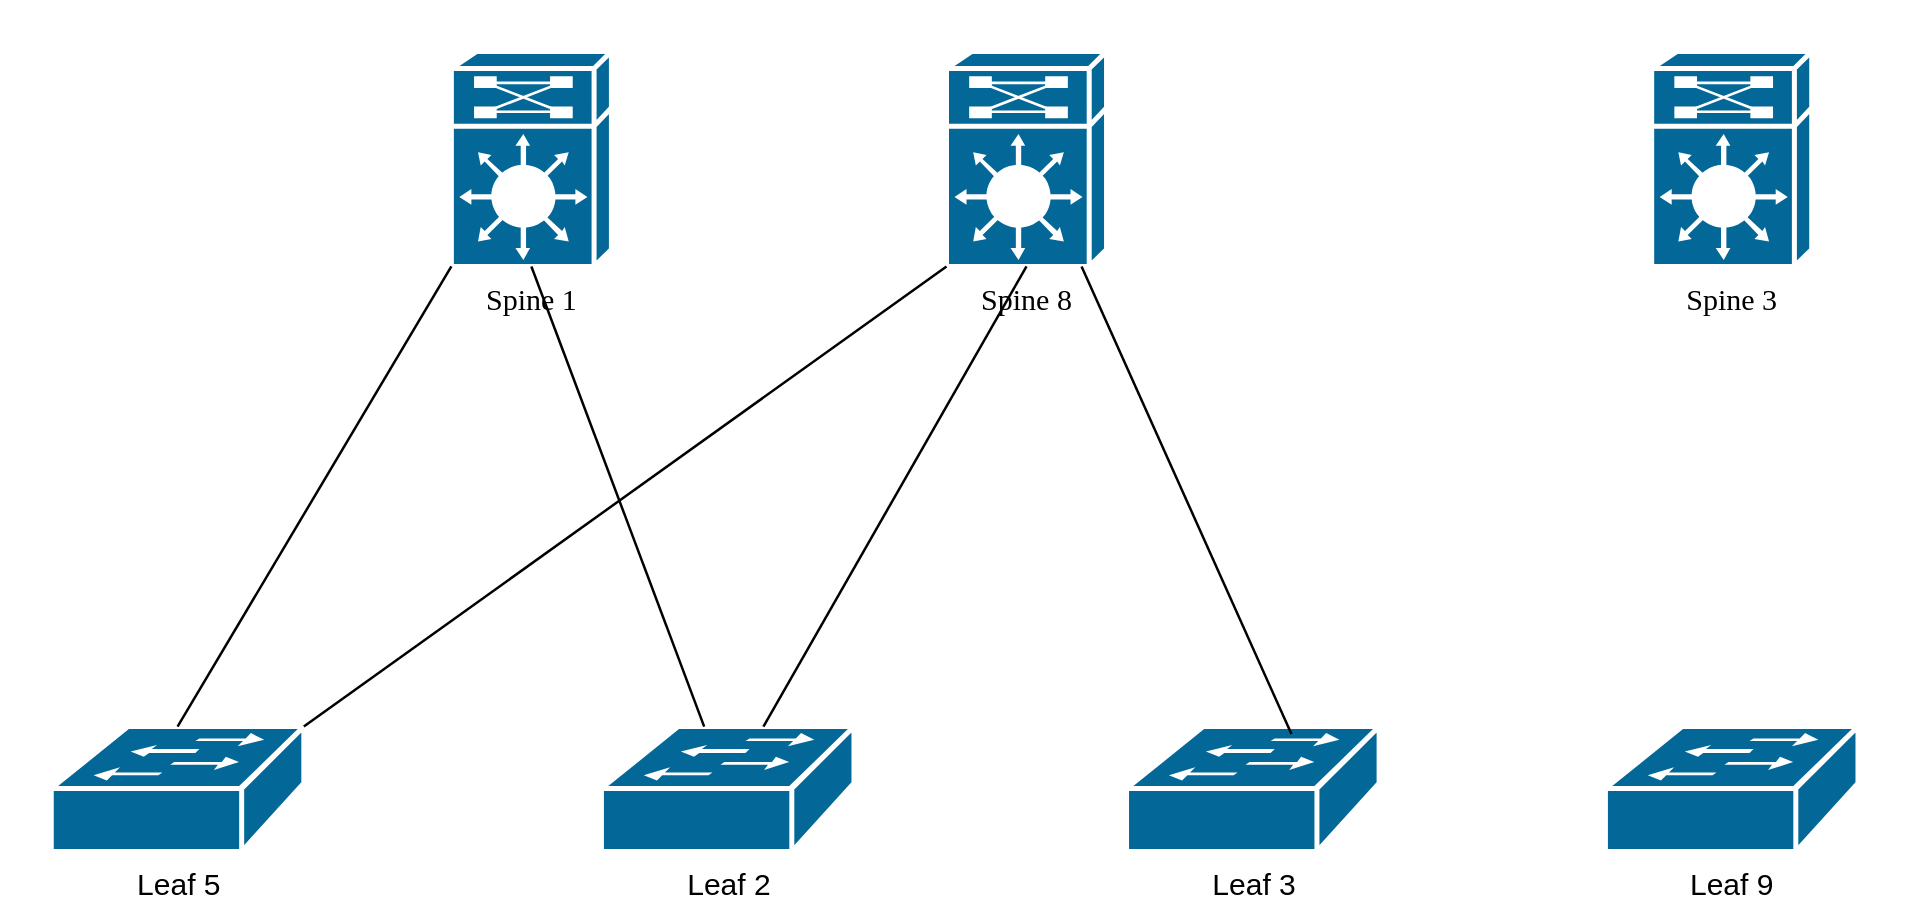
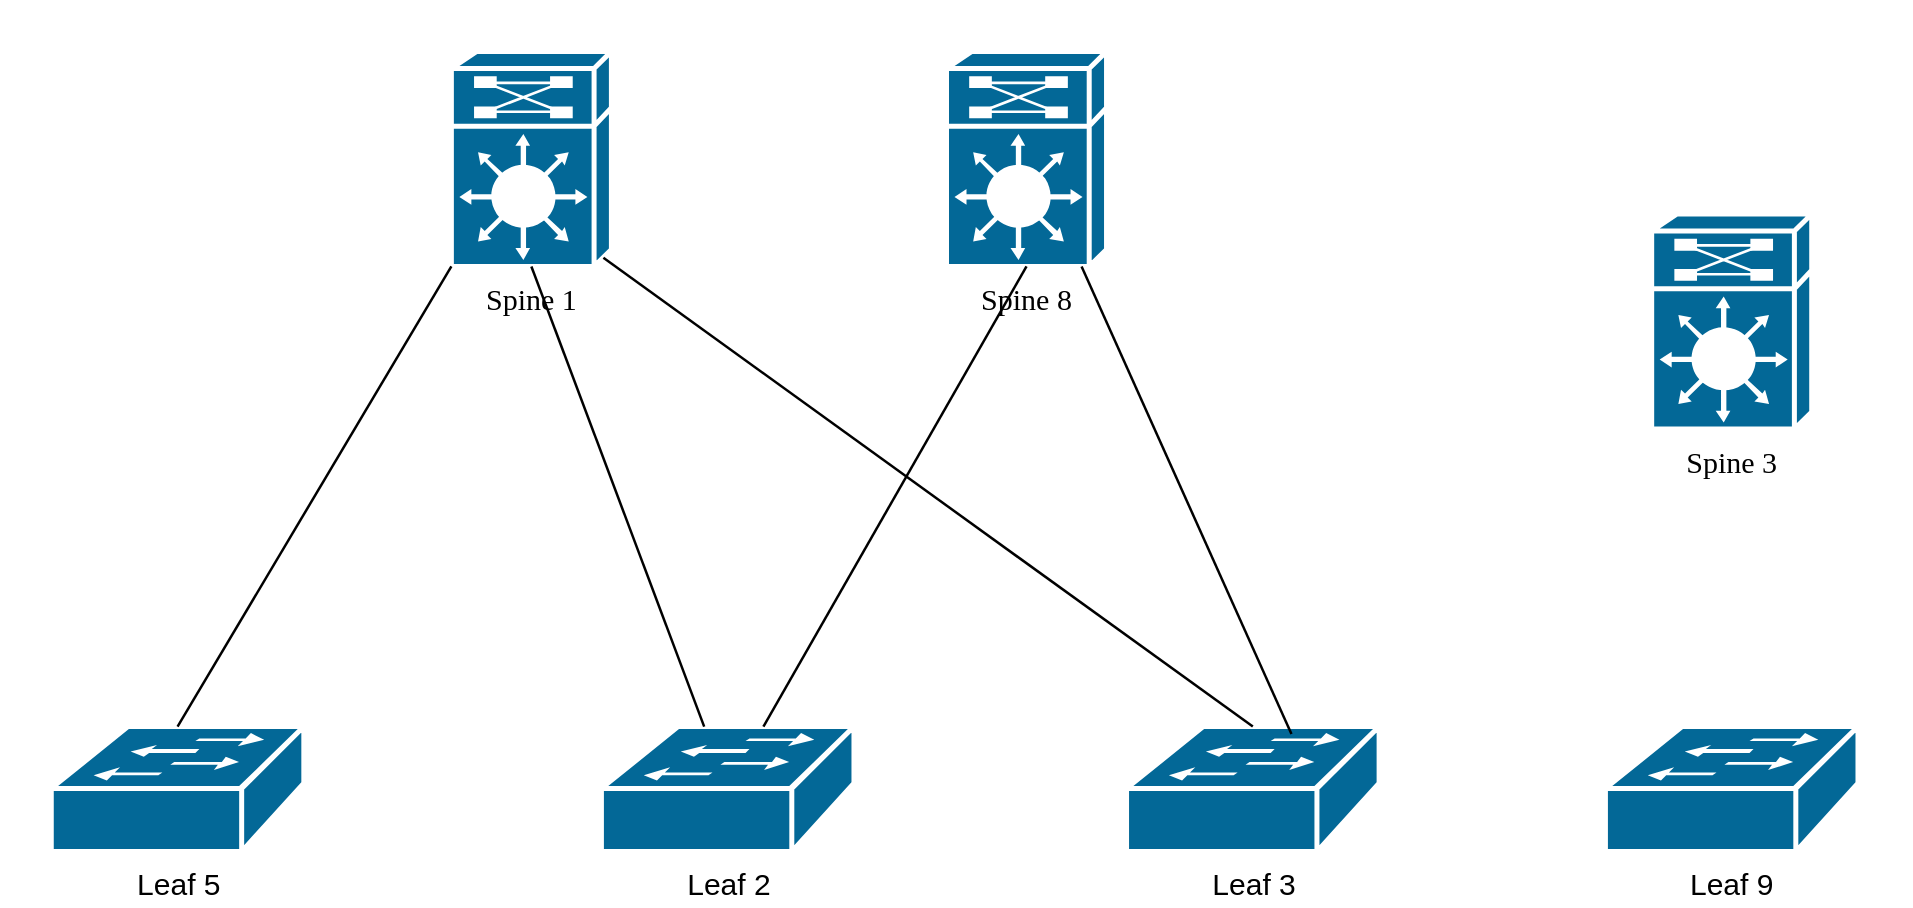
node "Spine 3": moved (1731, 159) -> (1731, 321)
edge "Spine 1" -- "Leaf 3": added
edge "Spine 8" -- "Leaf 5": removed
